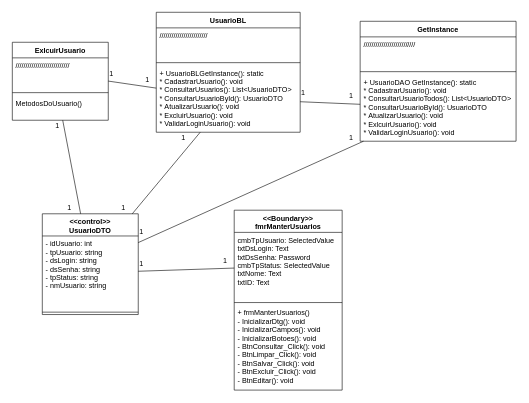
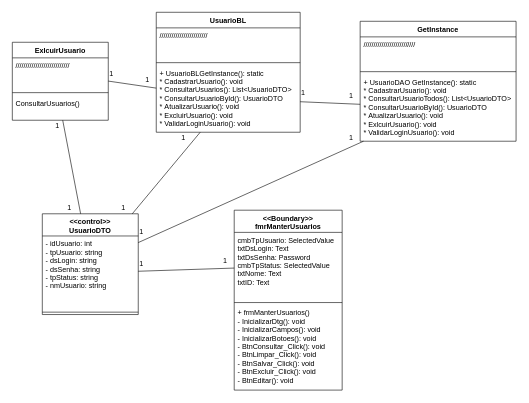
node "MetodosDoUsuario()": label "MetodosDoUsuario()" -> "ConsultarUsuarios()"
